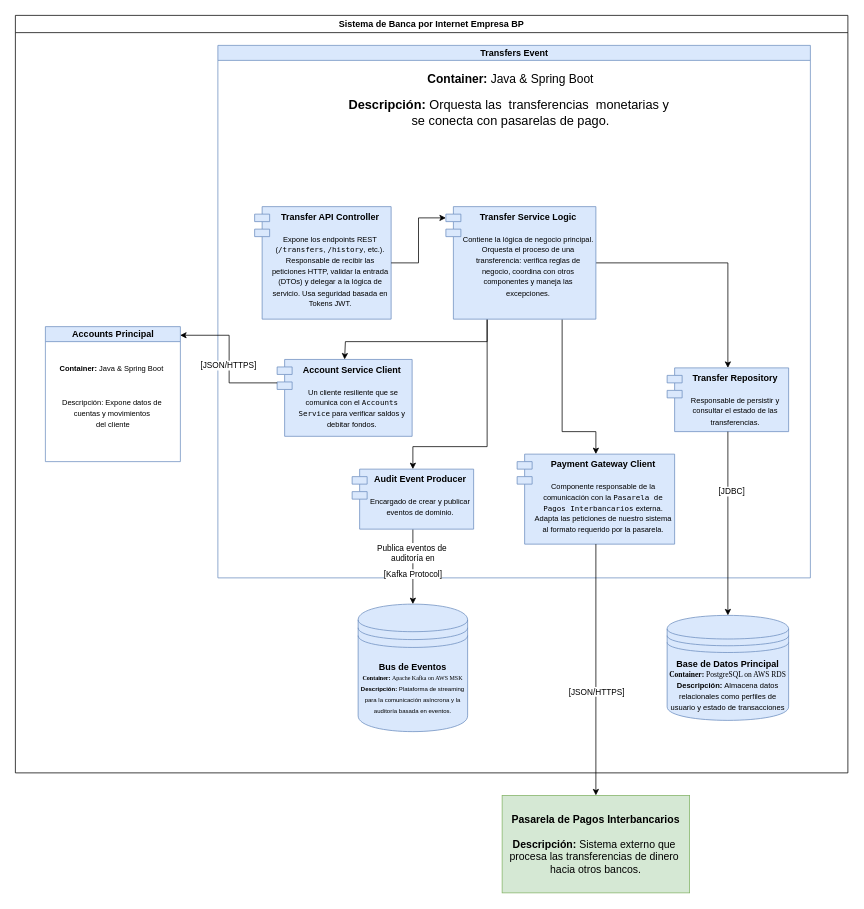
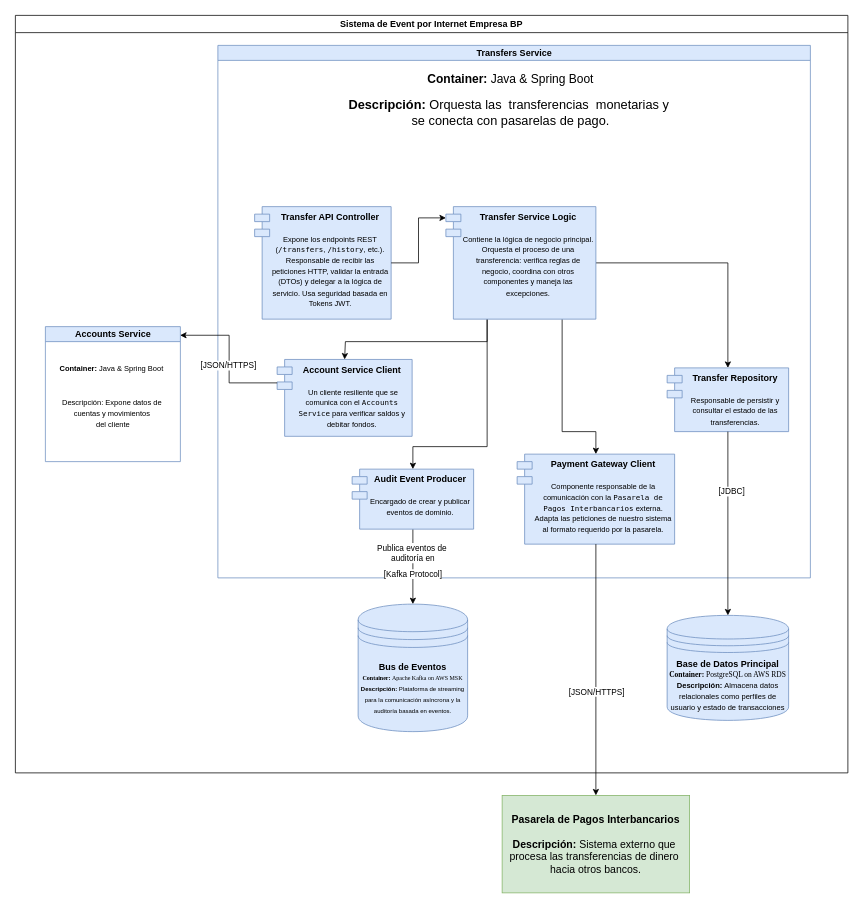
node "Sistema de Banca por Internet Empresa BP": label "Sistema de Banca por Internet Empresa BP" -> "Sistema de Event por Internet Empresa BP"
node "Transfers Event": label "Transfers Event" -> "Transfers Service"
node "Accounts Principal": label "Accounts Principal" -> "Accounts Service"
